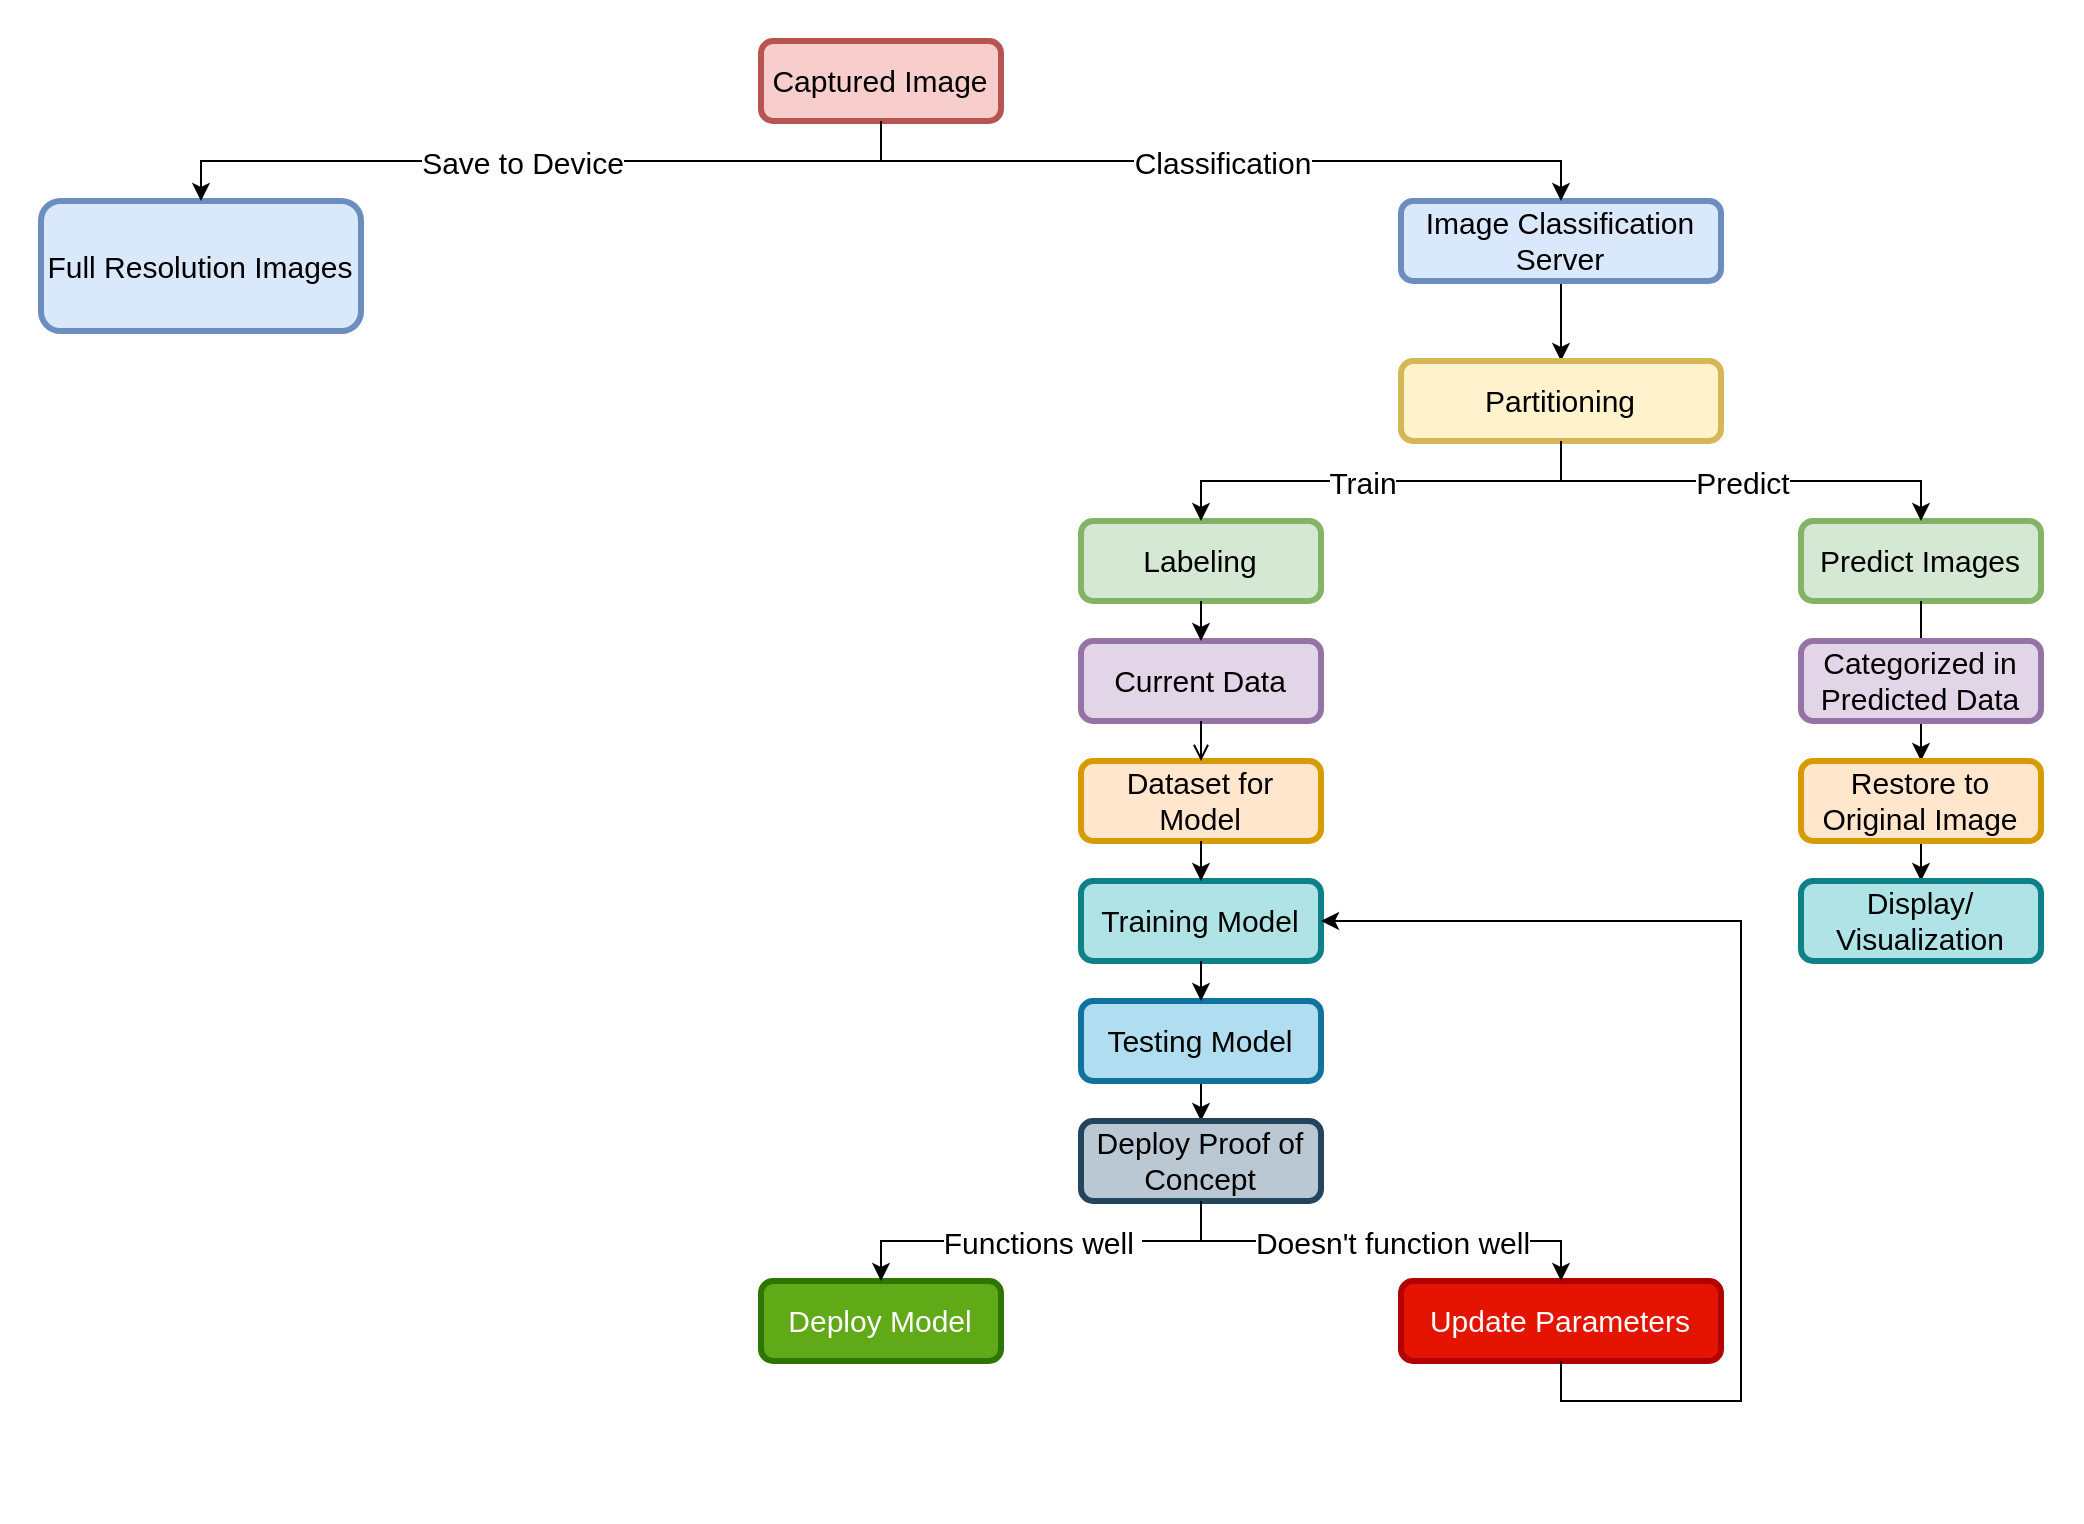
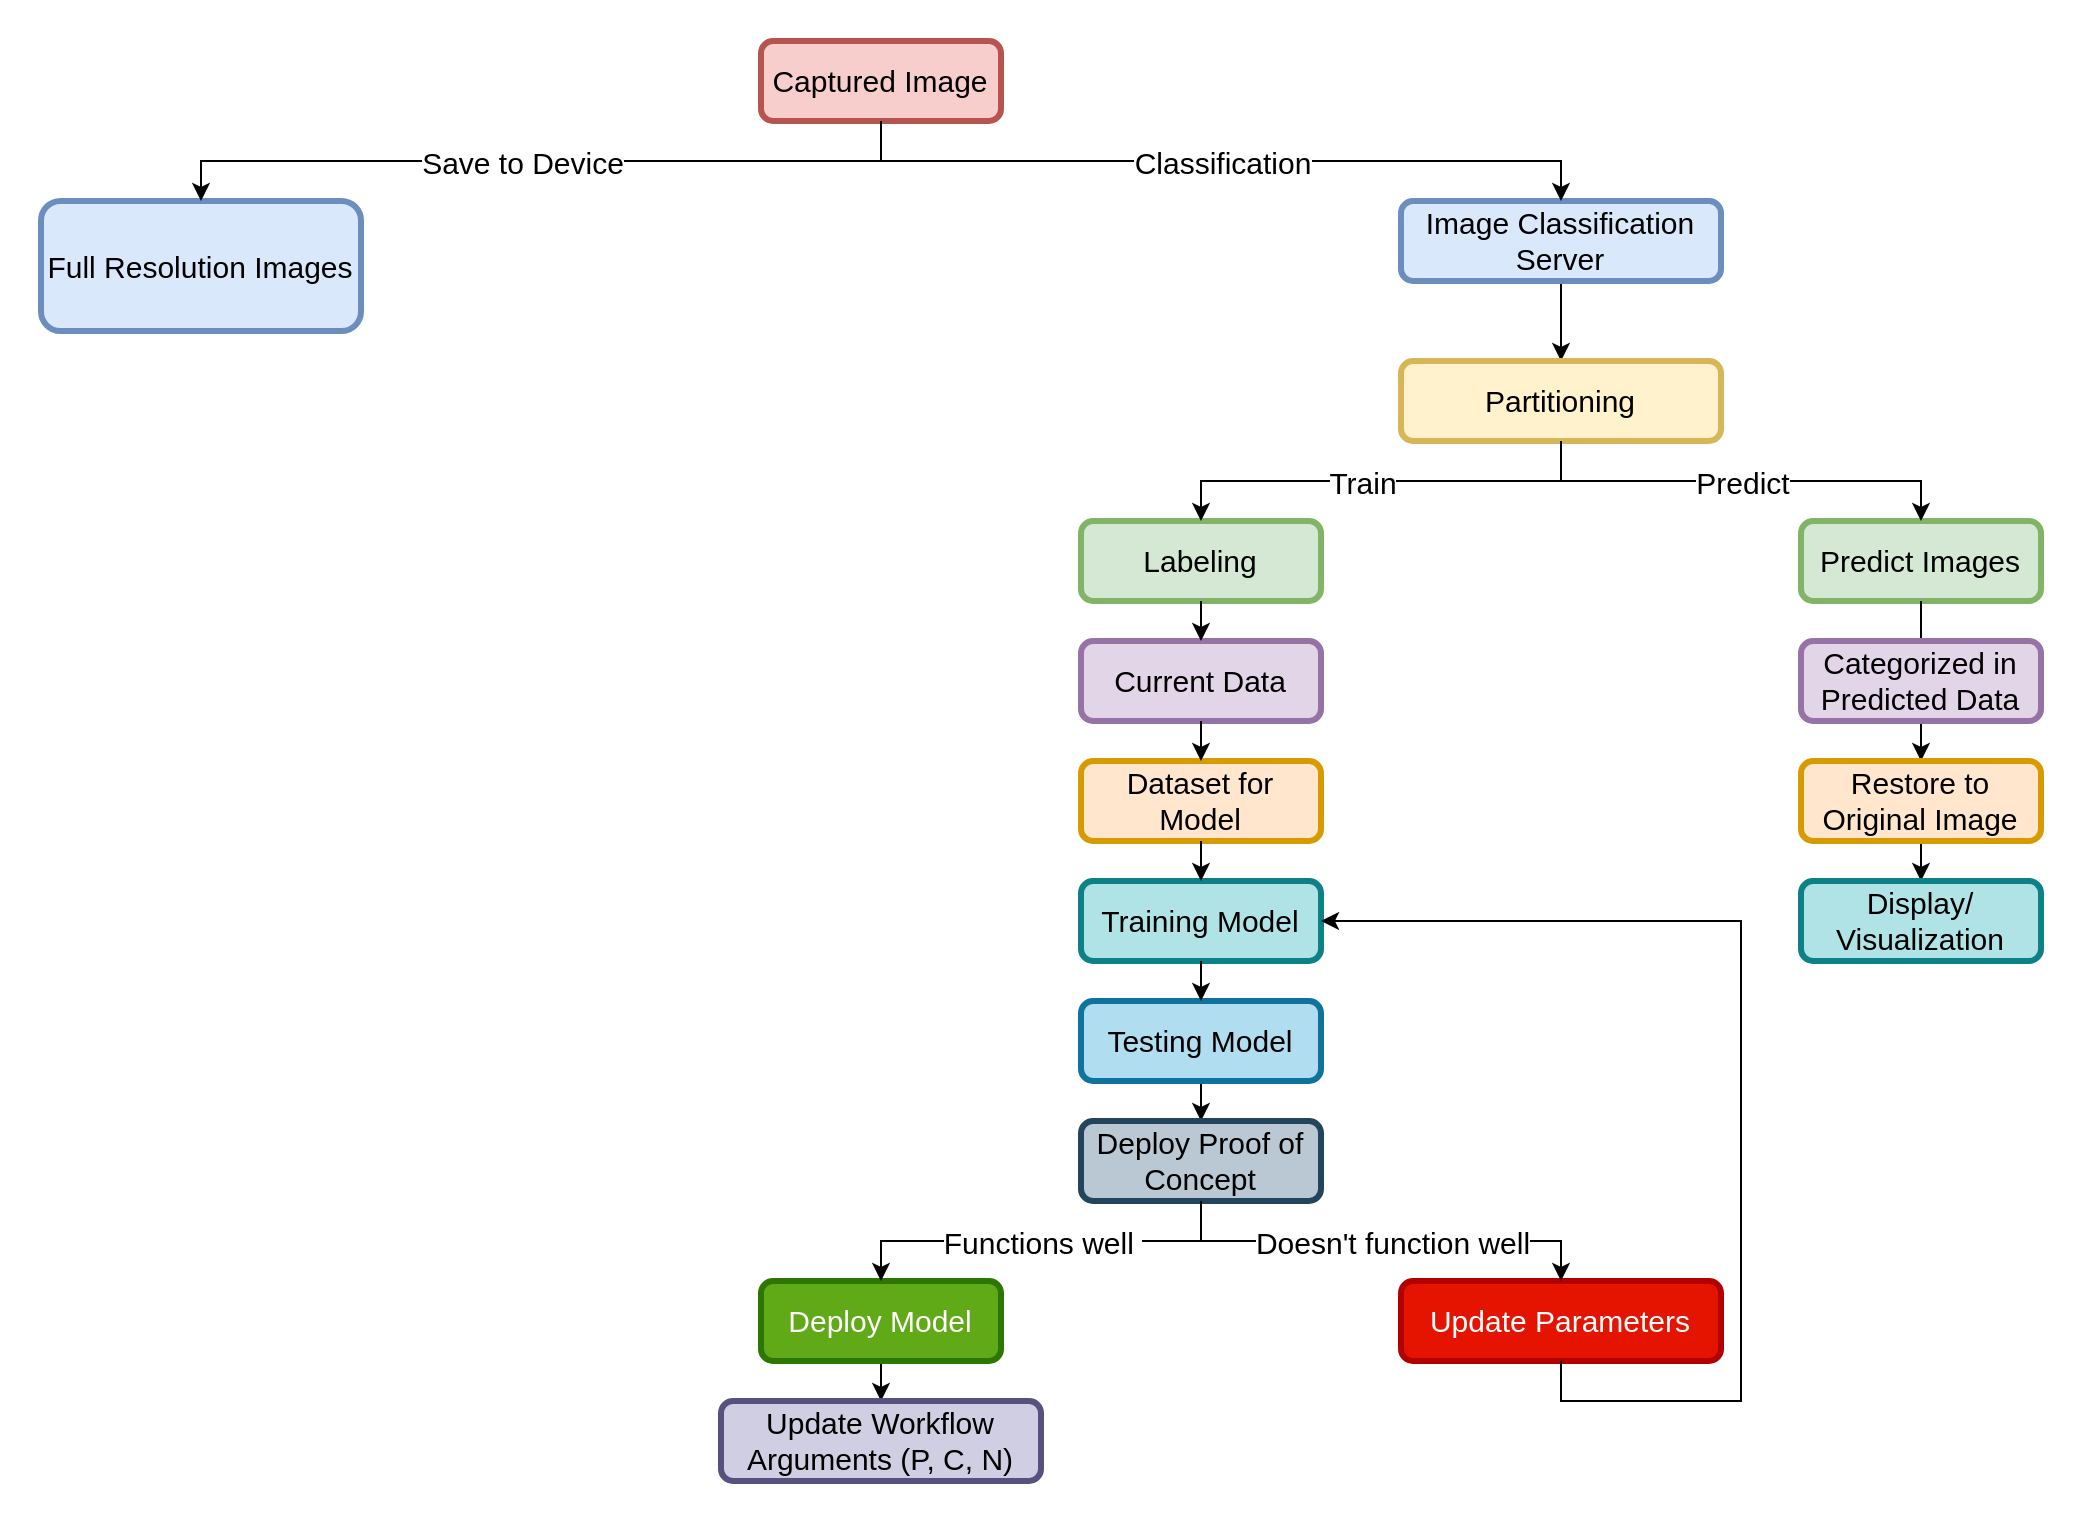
edge "Current Data" -> "Dataset for Model": arrowhead open -> classic
edge "Deploy Model" -> "Update Workflow Arguments (P, C, N)": added
node "Update Workflow Arguments (P, C, N)": added
